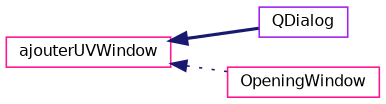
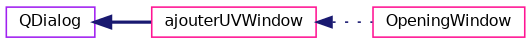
edge "QDialog" -> "ajouterUVWindow": reversed
